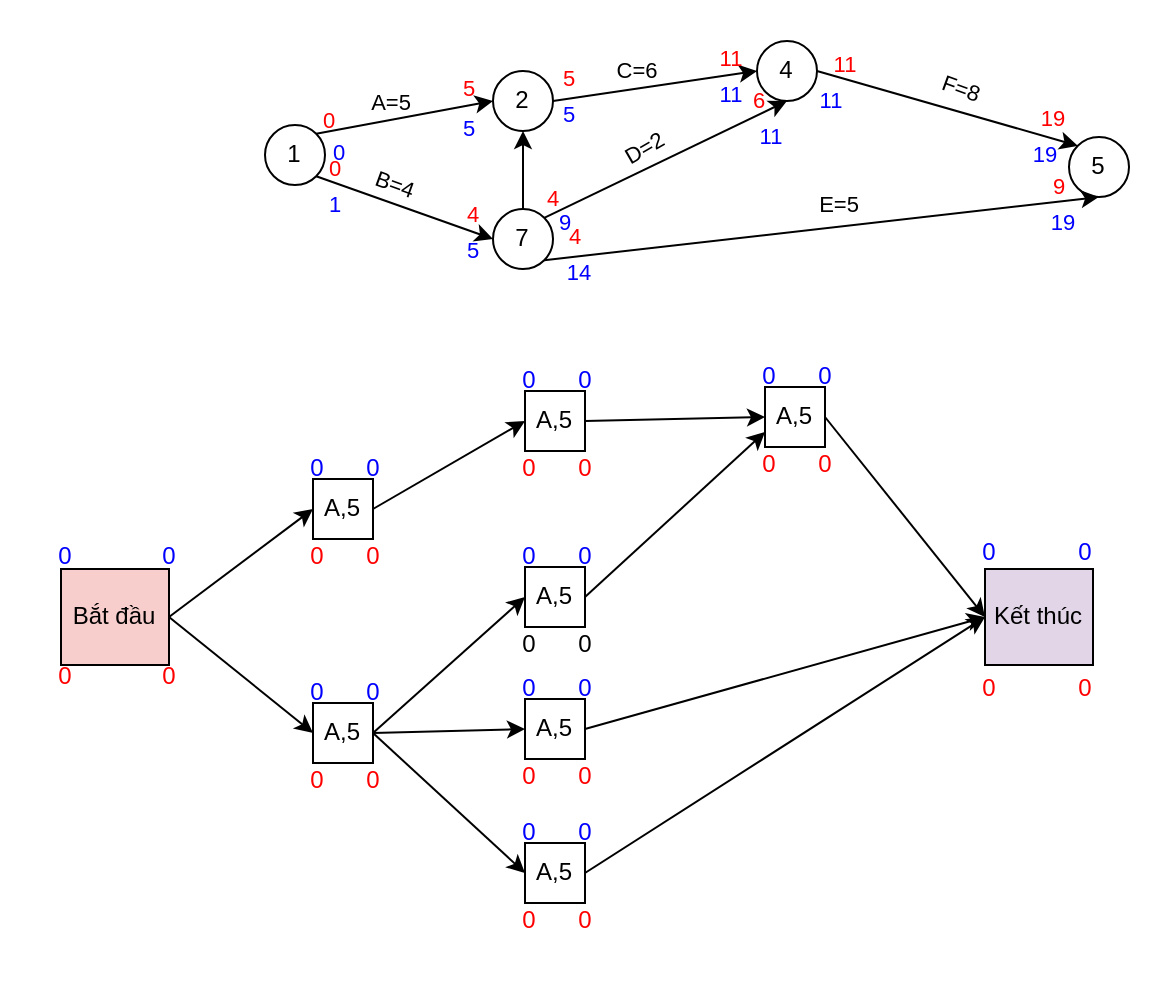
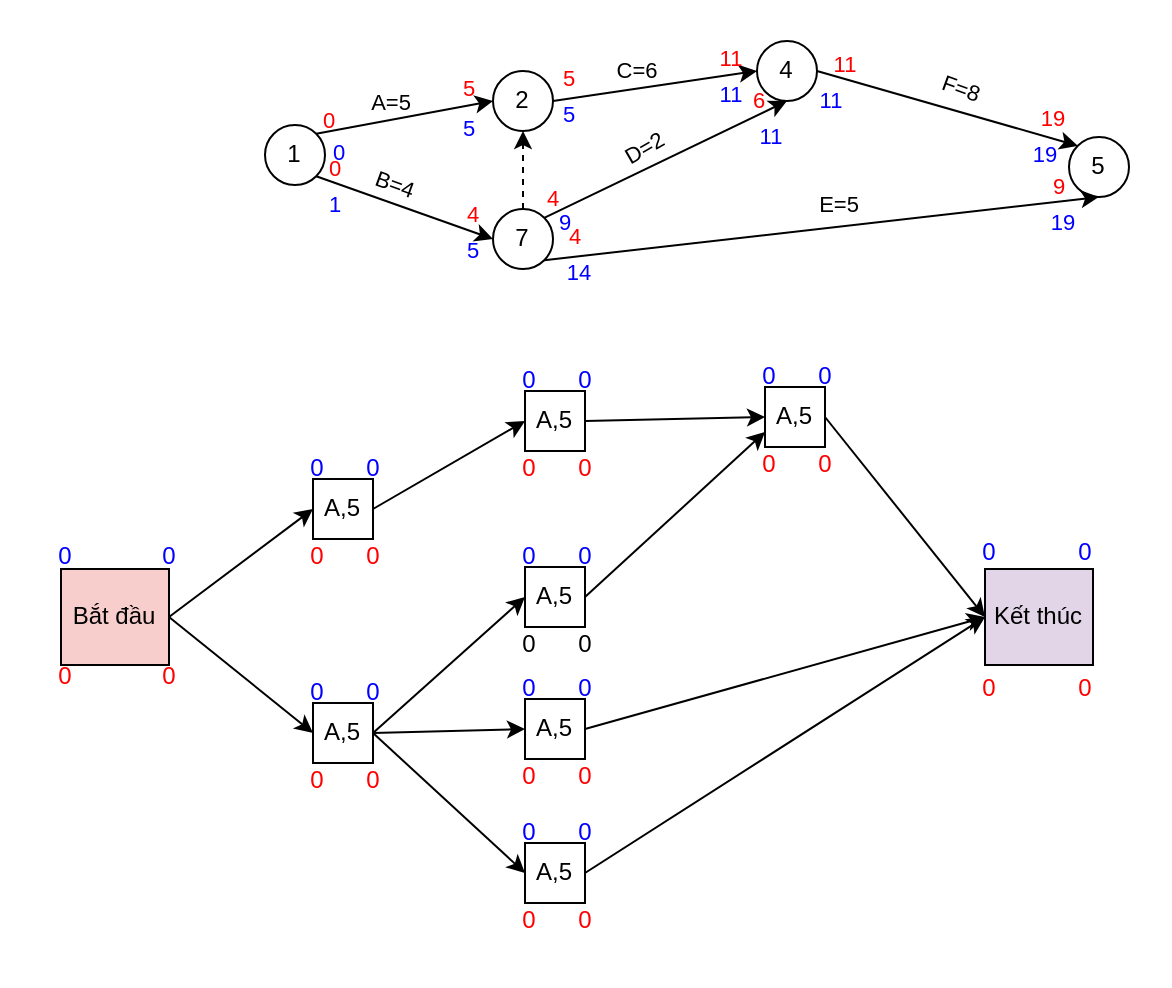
edge "7" -> "2": style solid -> dashed
